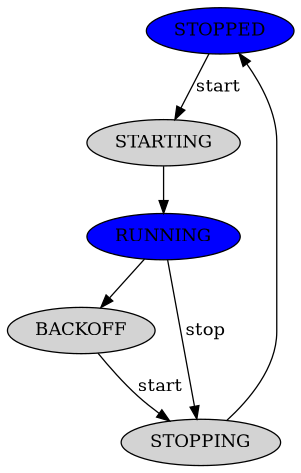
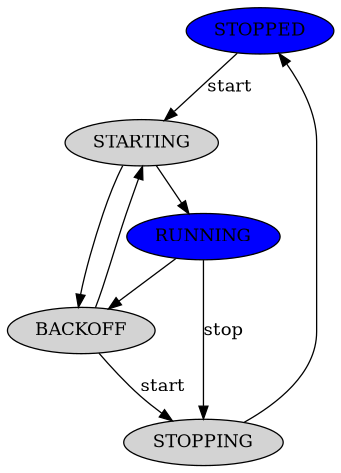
edge "STARTING" -> "BACKOFF": added
edge "BACKOFF" -> "STARTING": added
